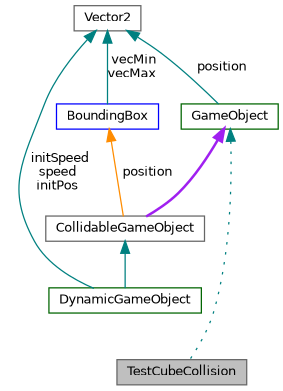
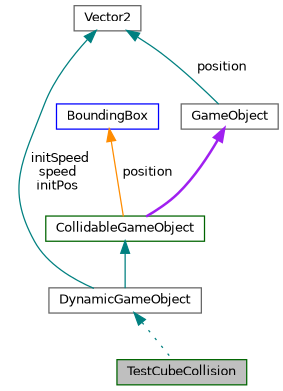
edge "BoundingBox" -> "Vector2": removed, label "vecMin vecMax"
node "GameObject": color darkgreen -> gray40
node "CollidableGameObject": color gray40 -> darkgreen
edge "TestCubeCollision" -> "GameObject": now "TestCubeCollision" -> "DynamicGameObject"
node "DynamicGameObject": color darkgreen -> gray40
node "TestCubeCollision": color gray40 -> darkgreen
